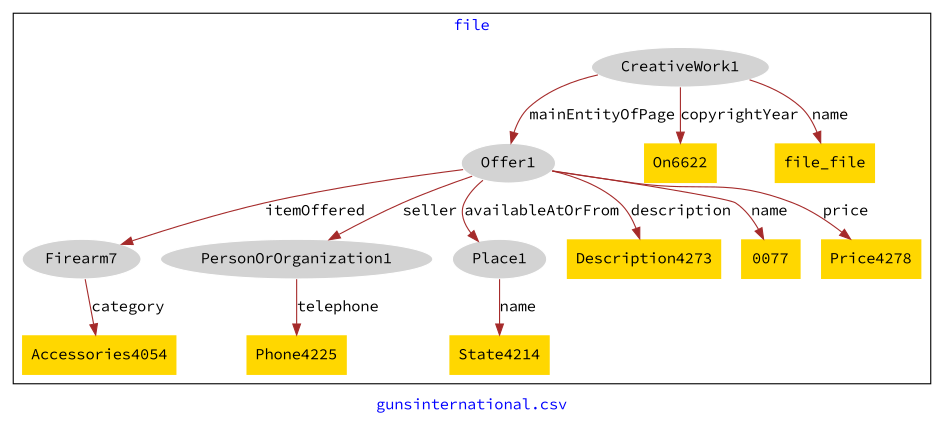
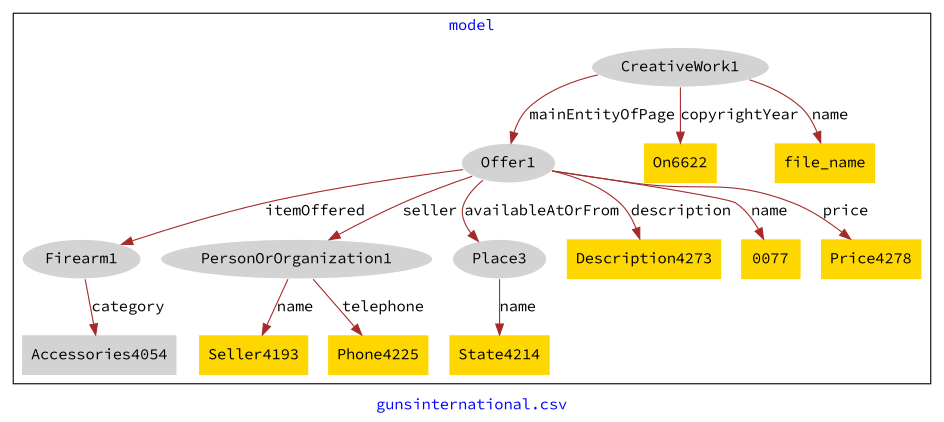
cluster "file": label "file" -> "model"
node "file_file": label "file_file" -> "file_name"
node "Firearm7": label "Firearm7" -> "Firearm1"
node "Place1": label "Place1" -> "Place3"
node "Accessories4054": fillcolor gold -> lightgray
node "Seller4193": added
